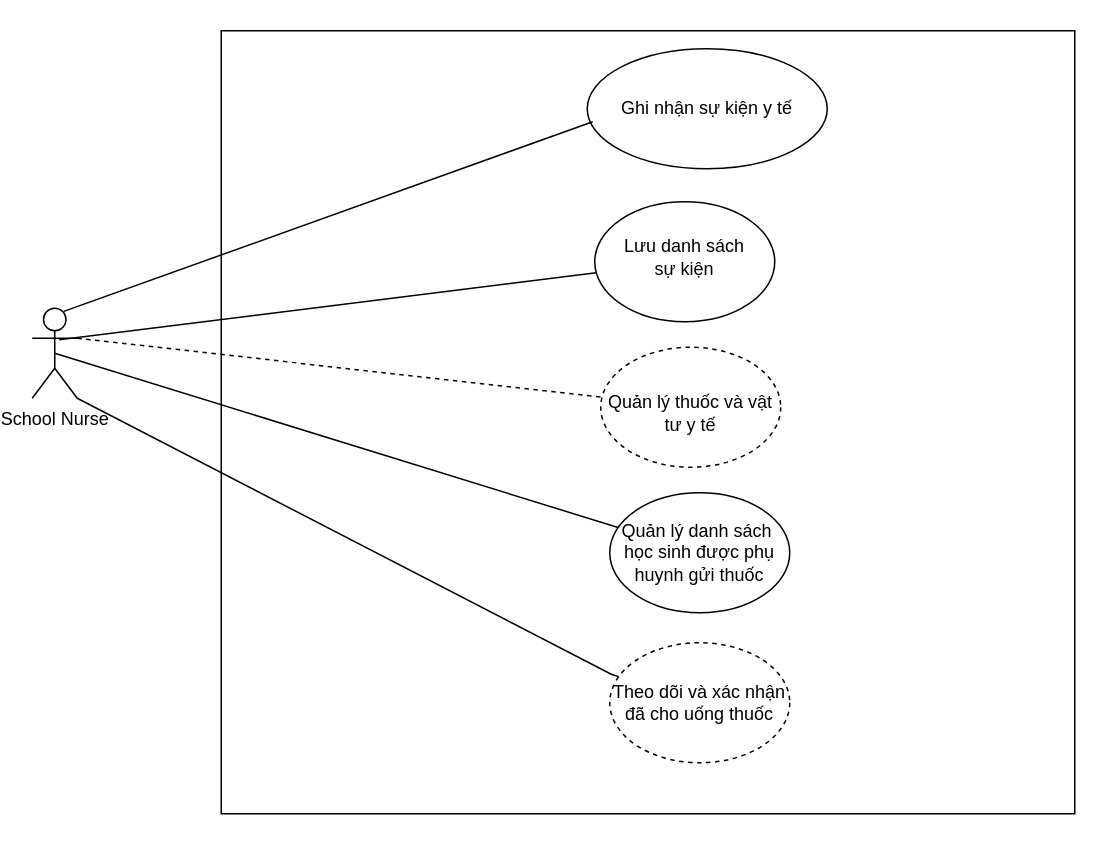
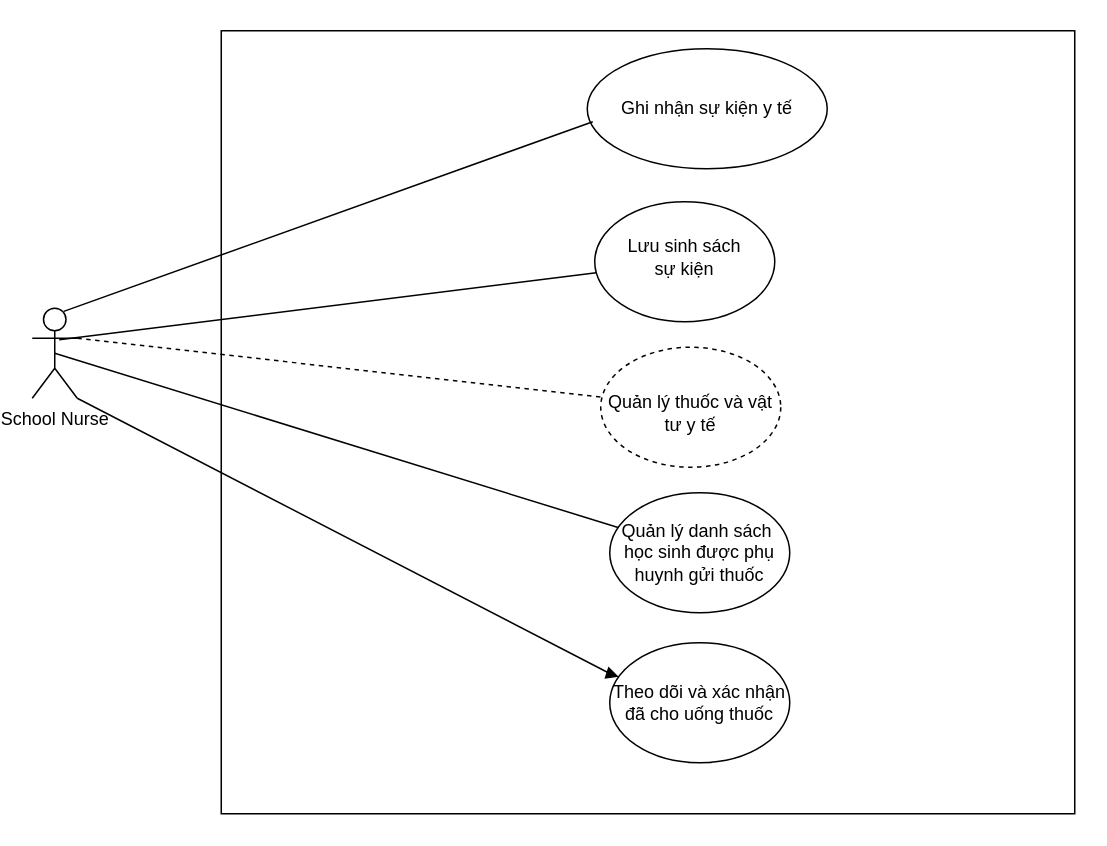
node "Lưu danh sách sự kiện": label "Lưu danh sách sự kiện" -> "Lưu sinh sách sự kiện"
edge "School Nurse" -- "Theo dõi và xác nhận đã cho uống thuốc": arrowhead none -> block
node "Theo dõi và xác nhận đã cho uống thuốc": style dashed -> solid
